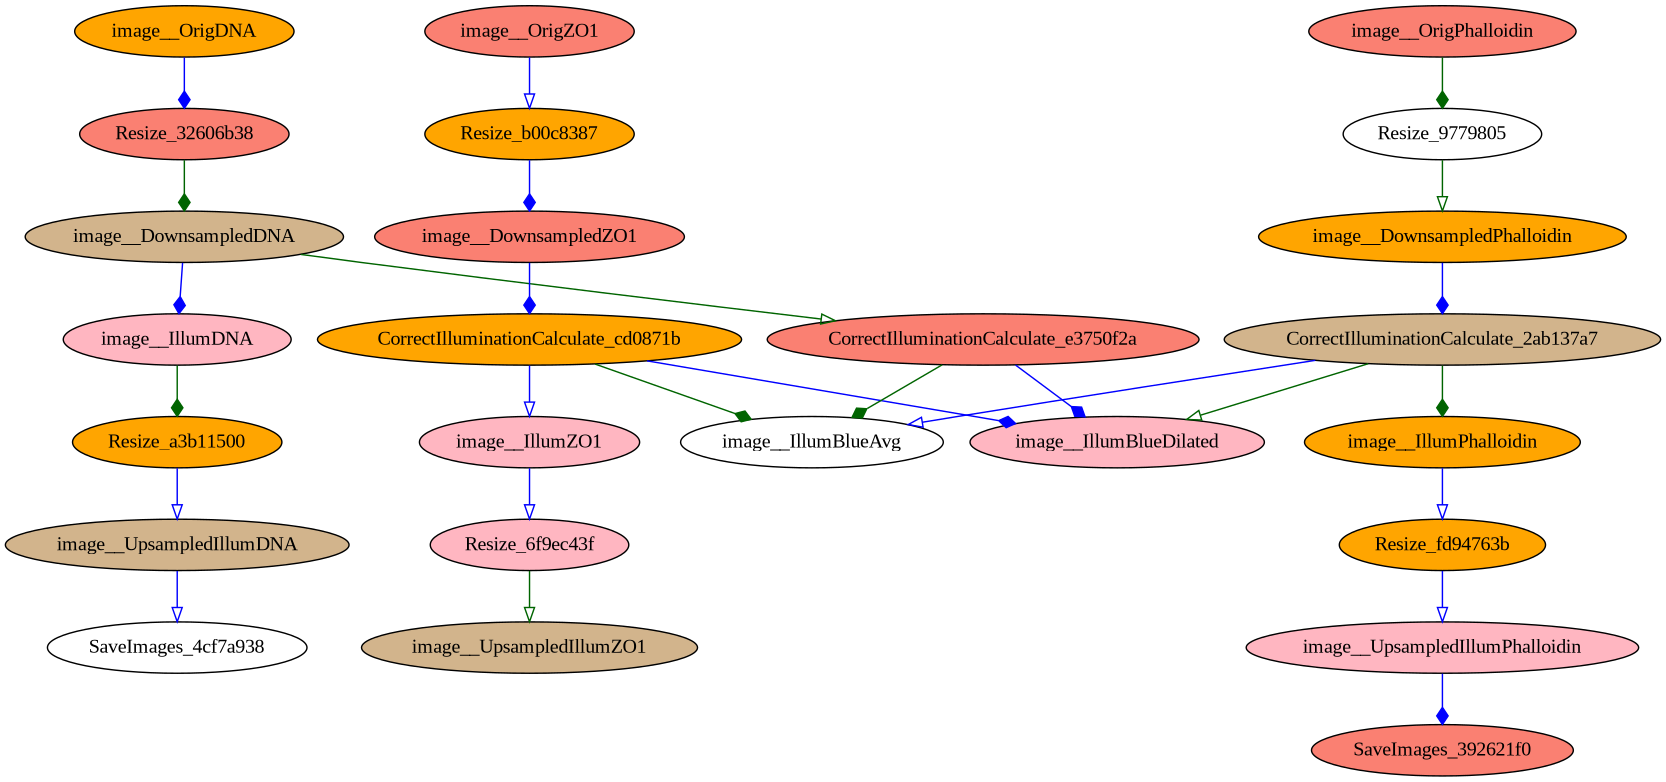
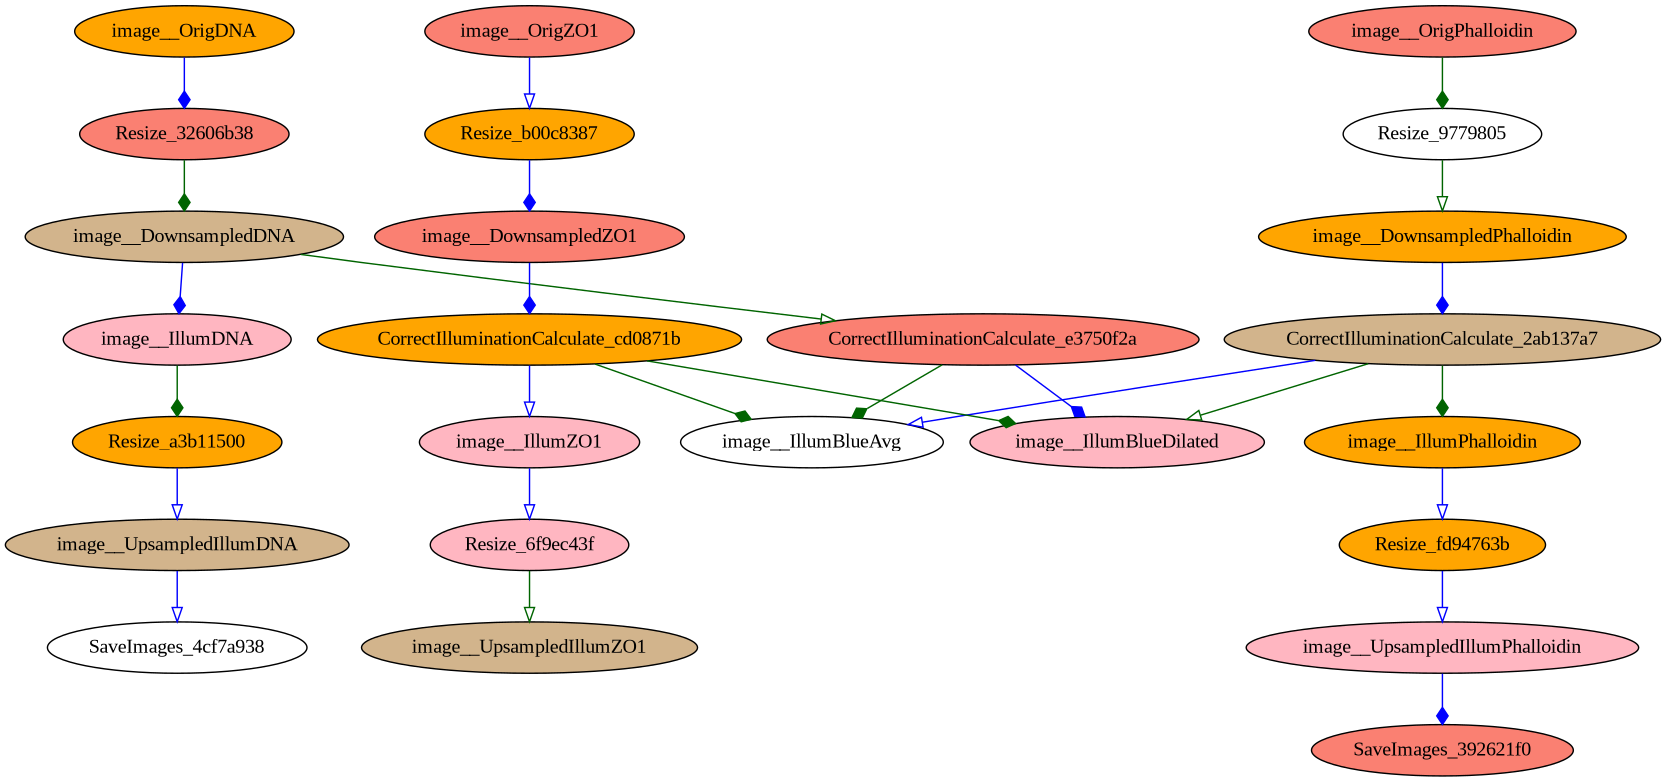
edge "CorrectIlluminationCalculate_cd0871b" -> "image__IllumBlueDilated": color blue -> darkgreen
